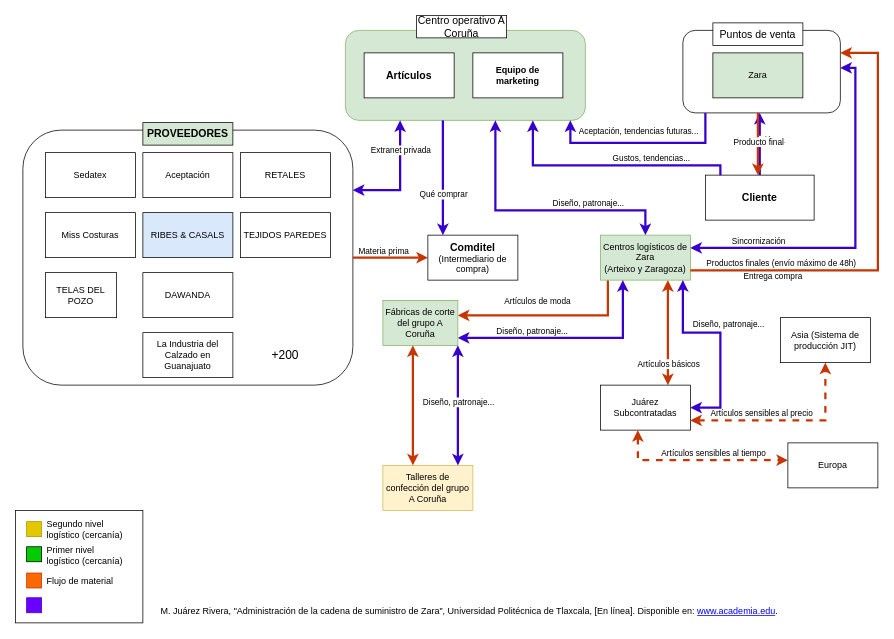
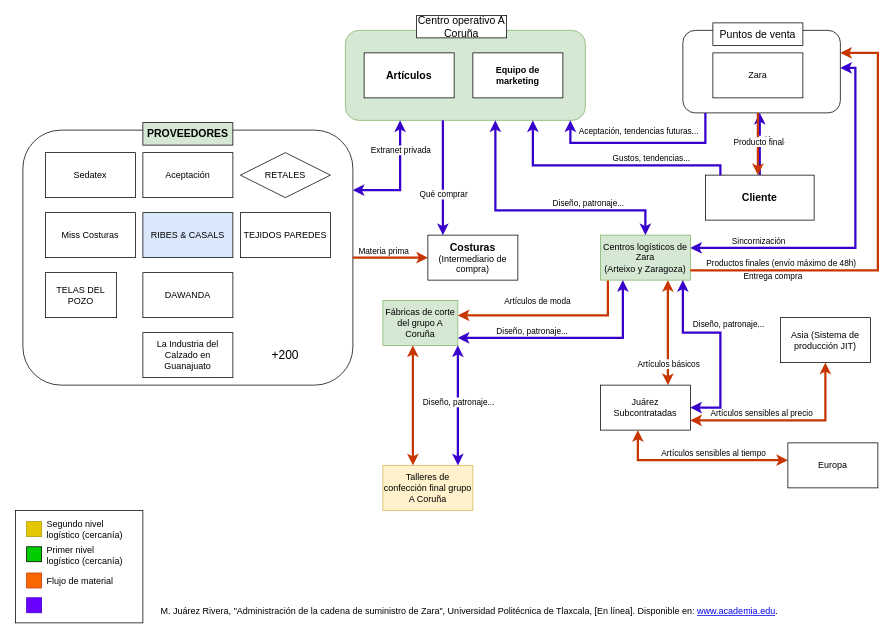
node "Zara": fillcolor #d5e8d4 -> #ffffff
node "RETALES": shape rectangle -> diamond
node "Comditel (Intermediario de compra)": label "Comditel (Intermediario de compra)" -> "Costuras (Intermediario de compra)"
edge "Asia (Sistema de producción JIT)" -- "Juárez Subcontratadas": style dashed -> solid
edge "Juárez Subcontratadas" -- "Europa": style dashed -> solid
node "Talleres de confección del grupo A Coruña": label "Talleres de confección del grupo A Coruña" -> "Talleres de confección final grupo A Coruña"
